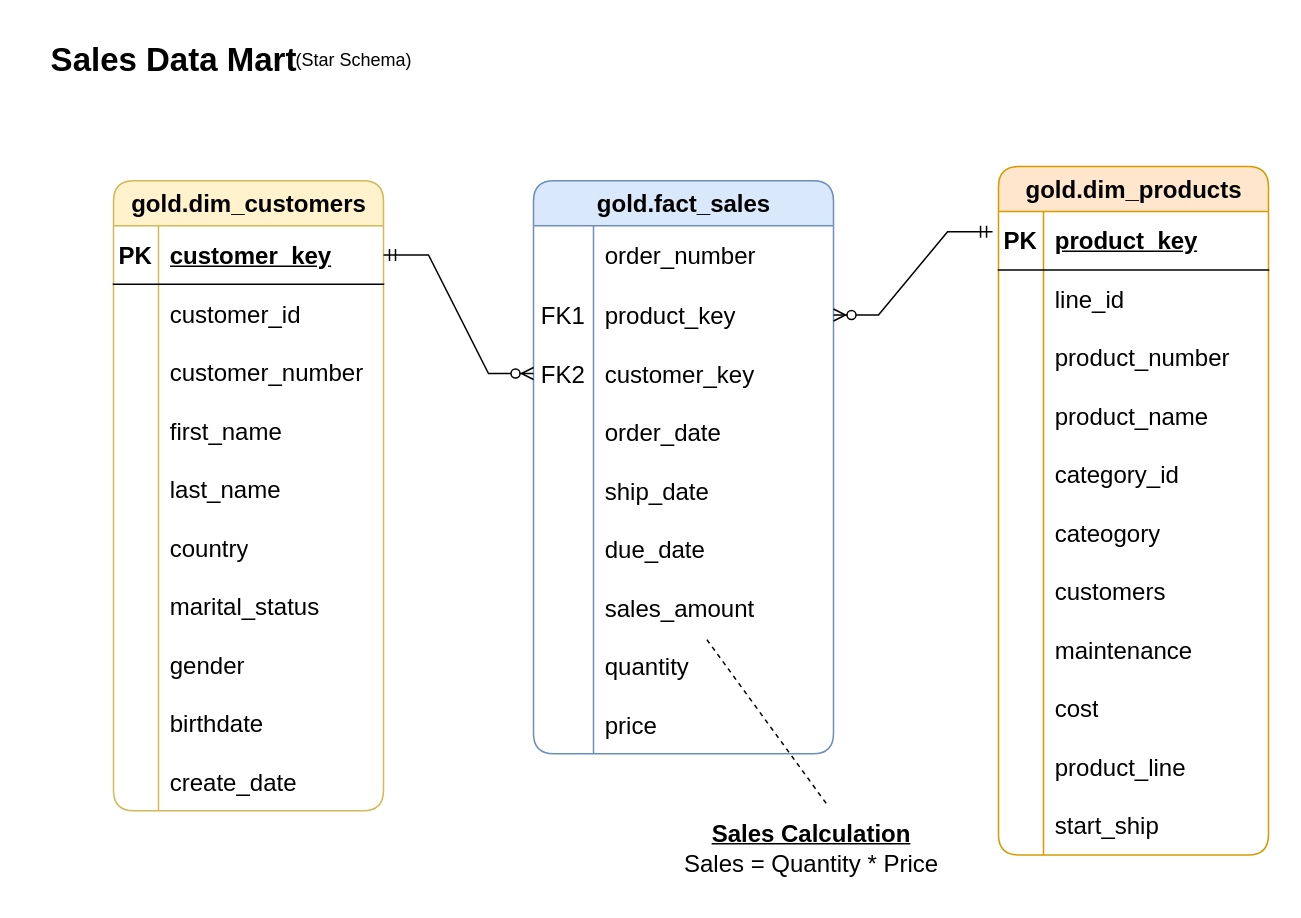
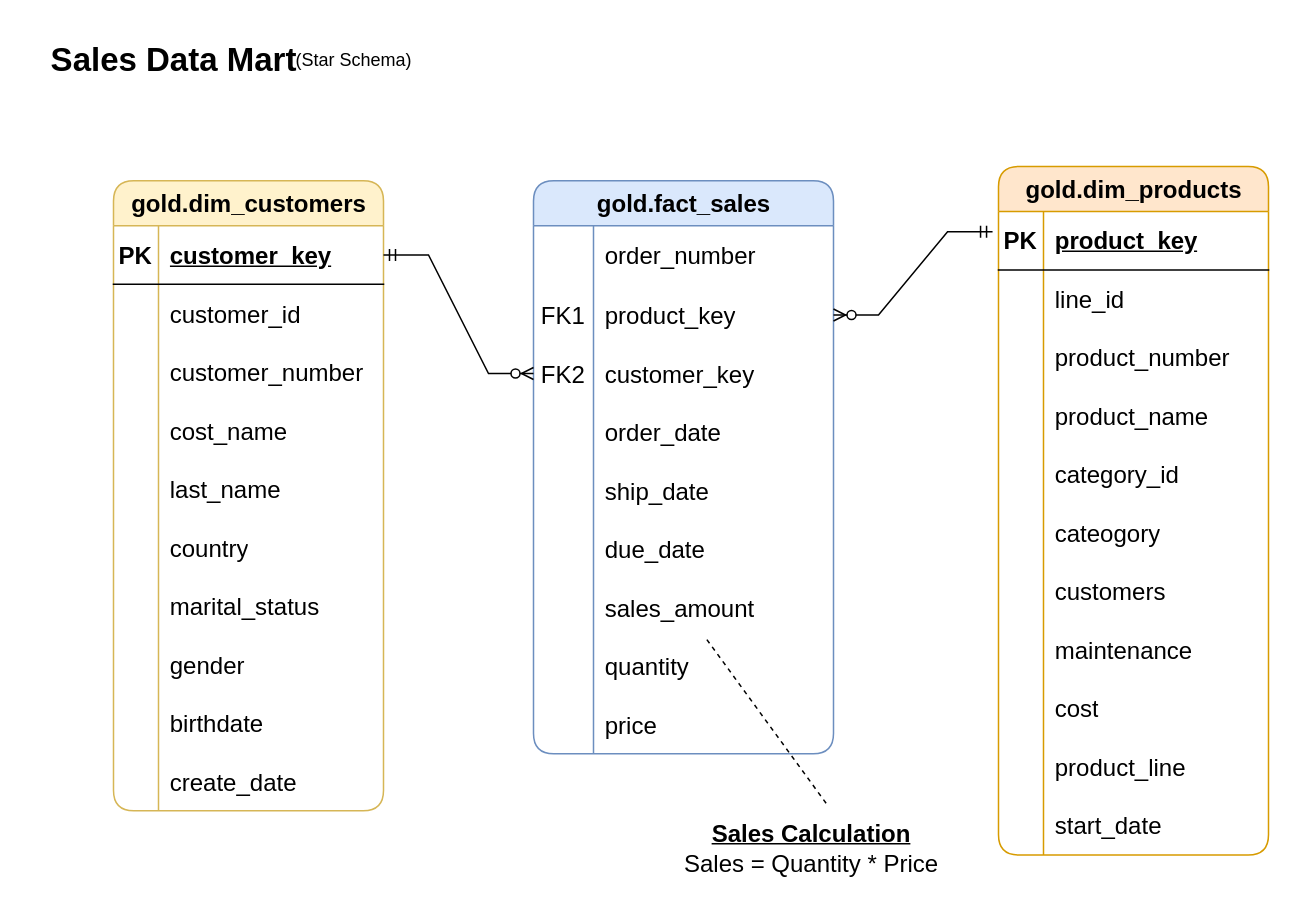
node "first_name": label "first_name" -> "cost_name"
node "start_ship": label "start_ship" -> "start_date"
